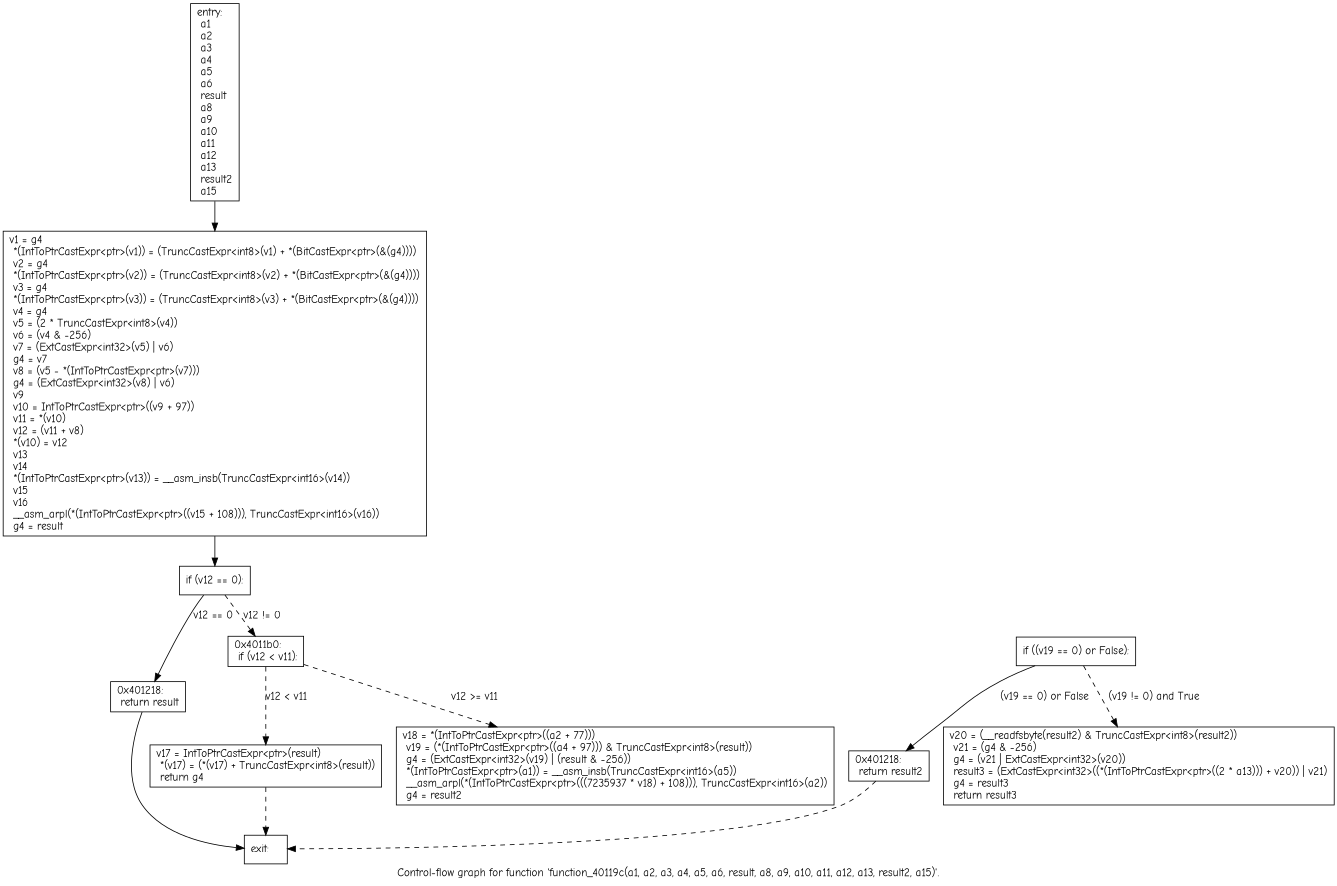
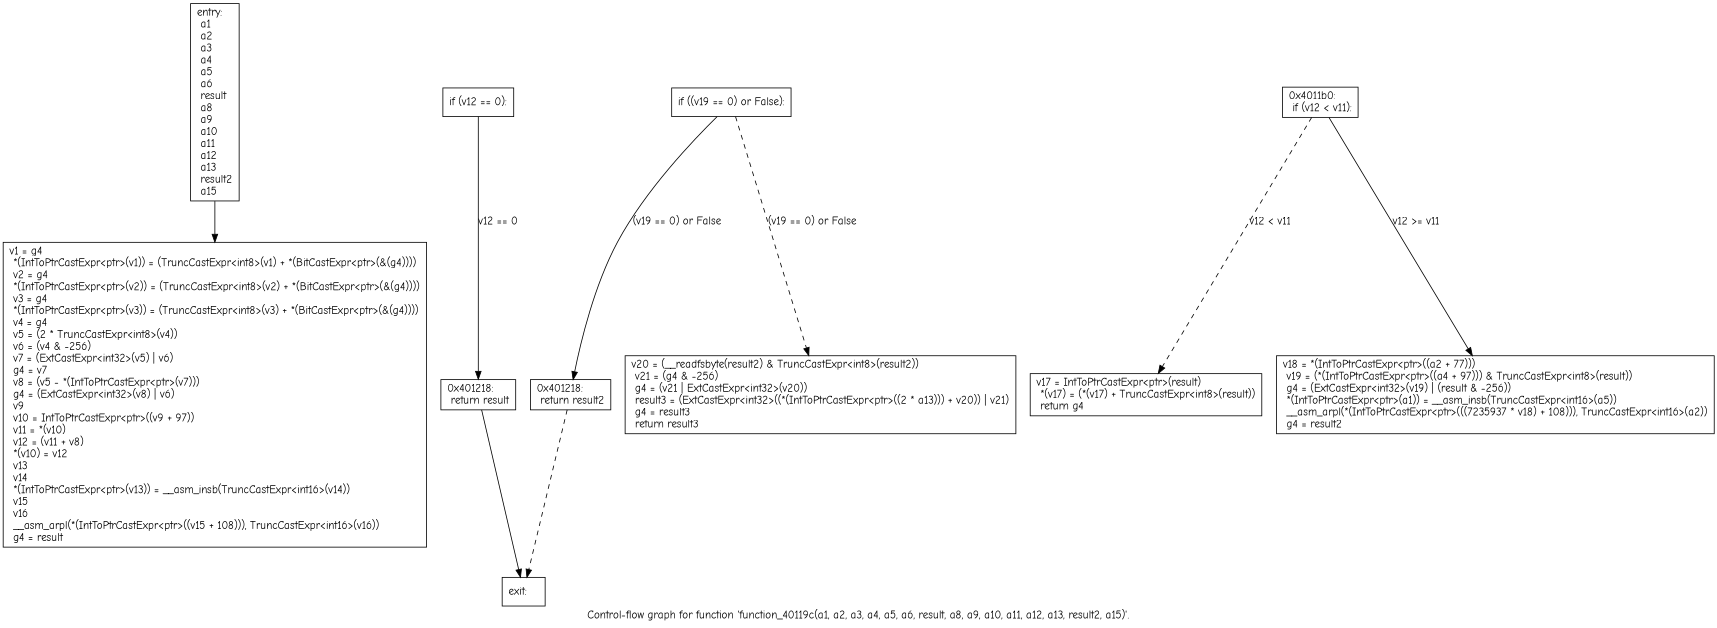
edge "v1 = g4" -> "if (v12 == 0):": removed
edge "if (v12 == 0):" -> "0x4011b0:": removed, label "v12 != 0"
edge "0x4011b0:" -> "v18 = *(IntToPtrCastExpr<ptr>((a2 + 77)))": style dashed -> solid
edge "if ((v19 == 0) or False):" -> "v20 = (__readfsbyte(result2) & TruncCastExpr<int8>(result2))": label "(v19 != 0) and True" -> "(v19 == 0) or False"
edge "v17 = IntToPtrCastExpr<ptr>(result)" -> "exit:": removed
